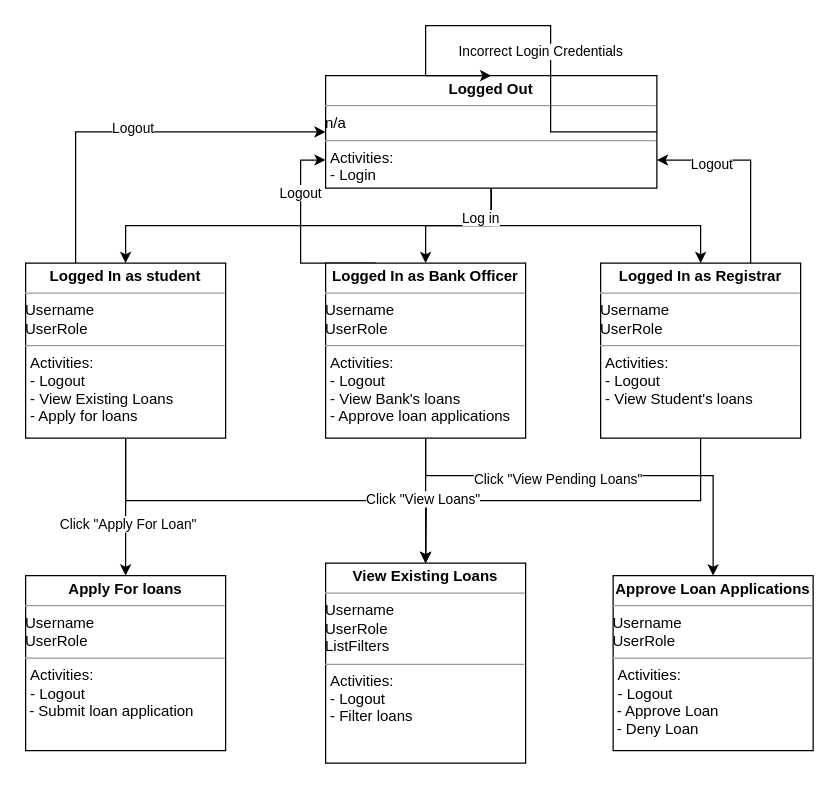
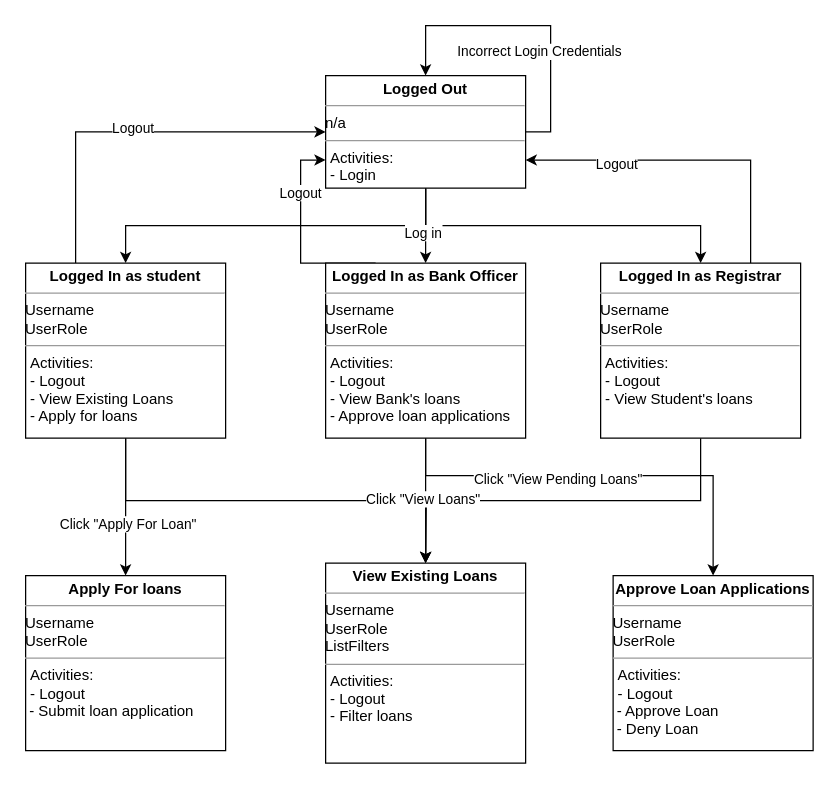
node "Logged Out n/a Activities: - Login": size 331x113 -> 200x113
